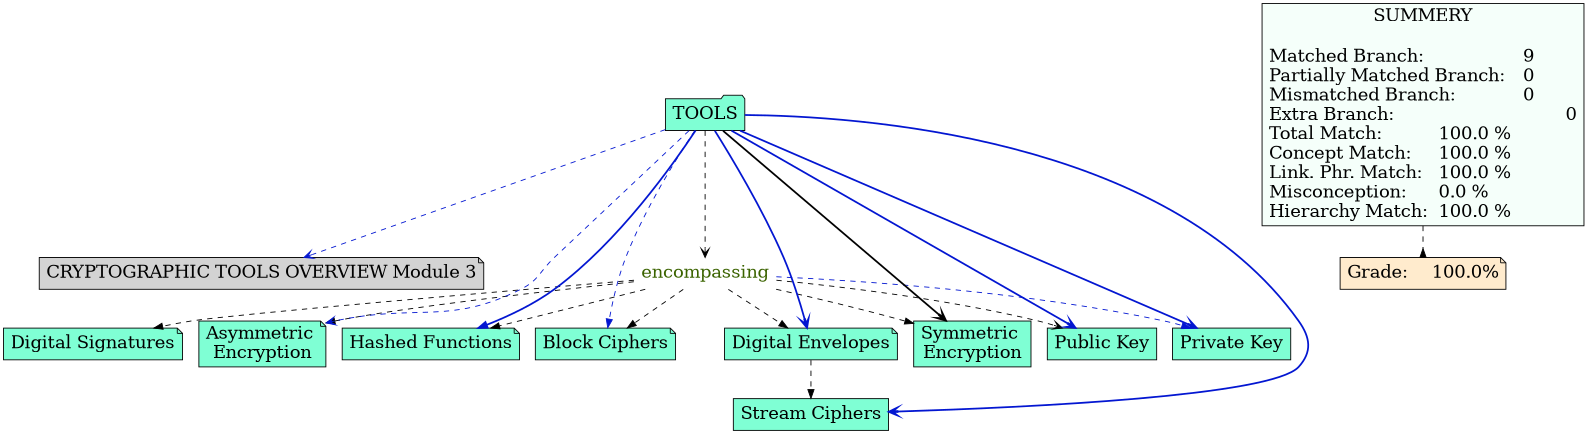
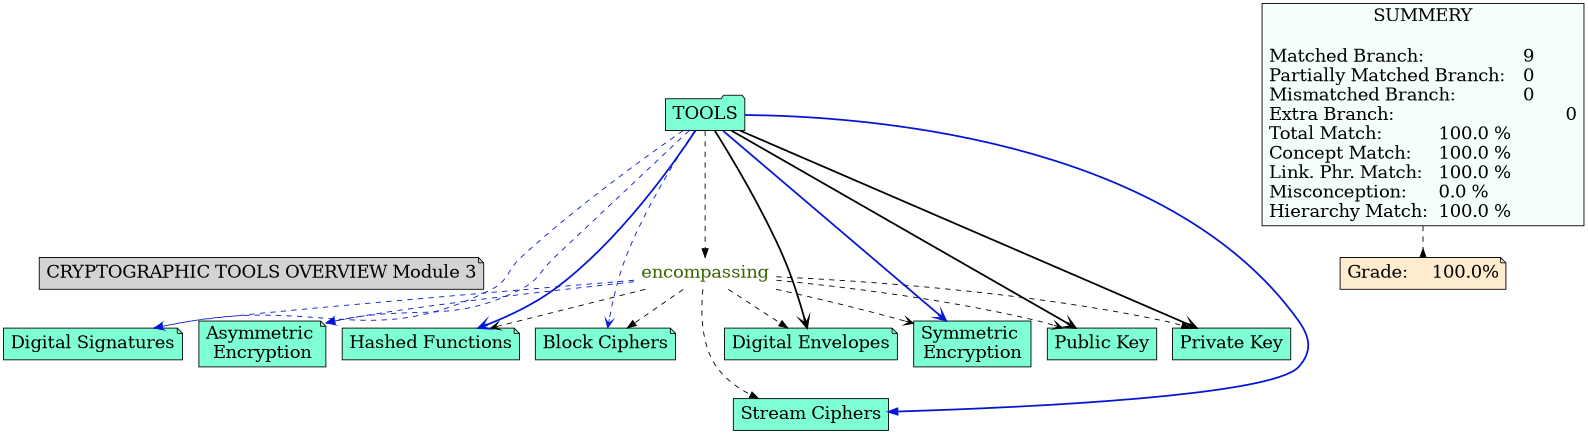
edge "TOOLS" -> "encompassing": arrowhead open -> normal
edge "TOOLS" -> "CRYPTOGRAPHIC TOOLS OVERVIEW Module 3": now "TOOLS" -> "Digital Signatures"
edge "TOOLS" -> "Block Ciphers": arrowhead normal -> open
edge "TOOLS" -> "Digital Envelopes": color #0316d1 -> black
edge "TOOLS" -> "Symmetric Encryption": color black -> #0316d1
edge "TOOLS" -> "Public Key": color #0316d1 -> black
edge "TOOLS" -> "Private Key": color #0316d1 -> black
edge "TOOLS" -> "Hashed Functions": arrowhead normal -> open
edge "TOOLS" -> "Stream Ciphers": arrowhead open -> normal
edge "encompassing" -> "Private Key": color #0316d1 -> black
edge "encompassing" -> "Asymmetric Encryption": color black -> #0316d1
edge "encompassing" -> "Digital Signatures": color black -> #0316d1
edge "encompassing" -> "Symmetric Encryption": arrowhead normal -> open
edge "encompassing" -> "Hashed Functions": arrowhead normal -> open
edge "Digital Envelopes" -> "Stream Ciphers": now "encompassing" -> "Stream Ciphers"
